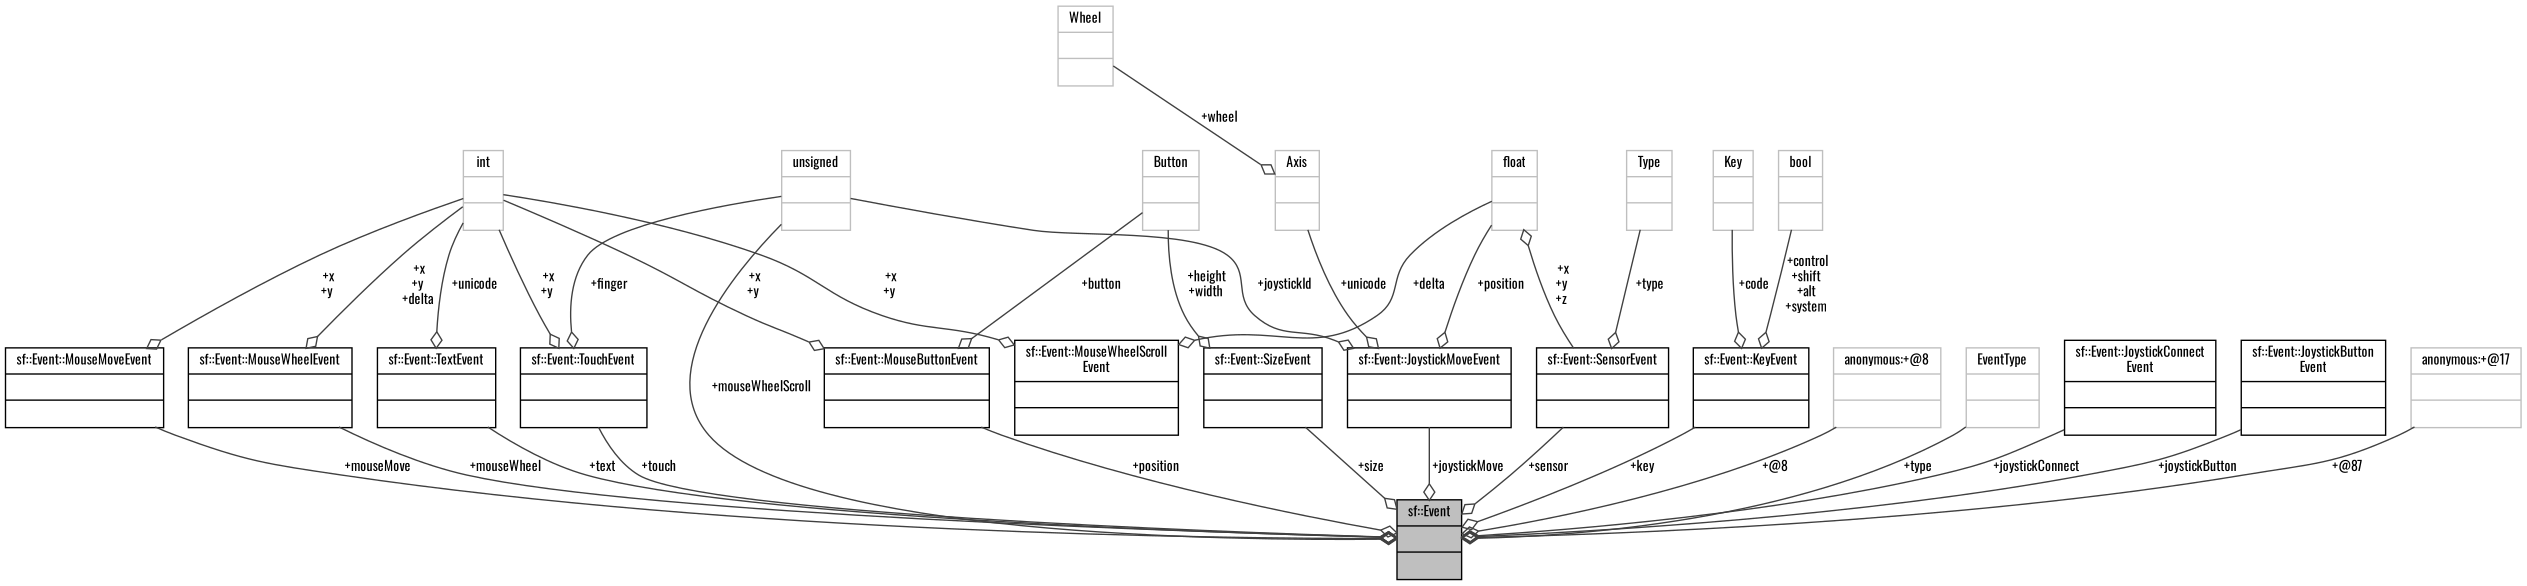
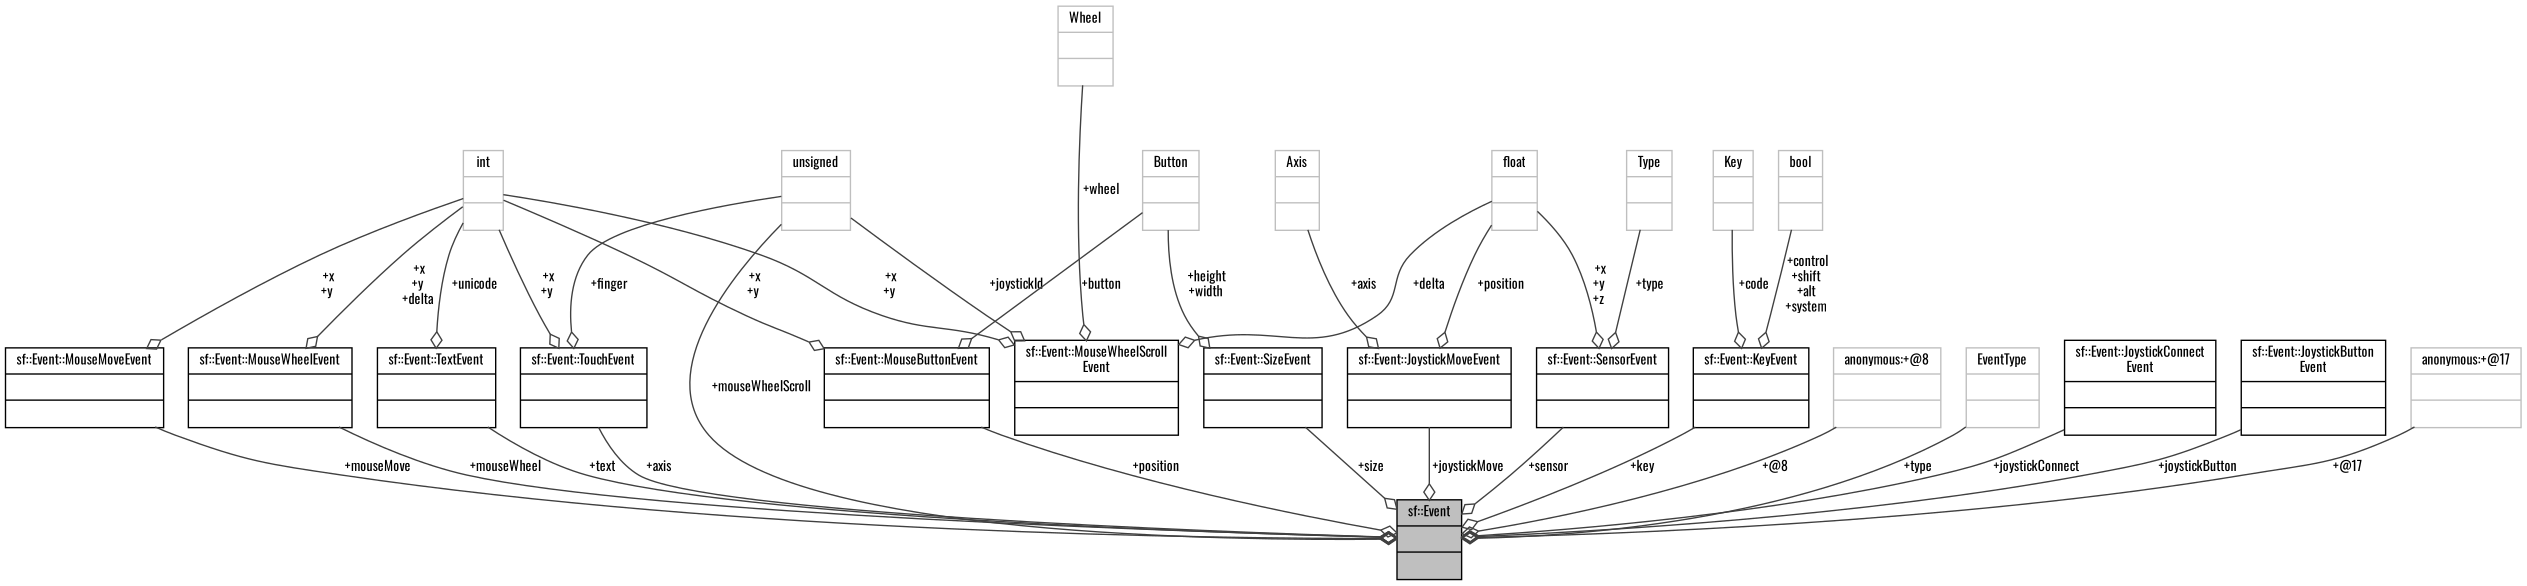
edge "Wheel" -> "Axis": now "Wheel" -> "sf::Event::MouseWheelScroll"
edge "unsigned" -> "sf::Event::JoystickMoveEvent": now "unsigned" -> "sf::Event::MouseWheelScroll"
edge "Axis" -> "sf::Event::JoystickMoveEvent": label " +unicode" -> " +axis"
edge "sf::Event::SensorEvent" -> "float": reversed
edge "sf::Event::TouchEvent" -> "sf::Event": label " +touch" -> " +axis"
edge "anonymous:+@17" -> "sf::Event": label " +@87" -> " +@17"
